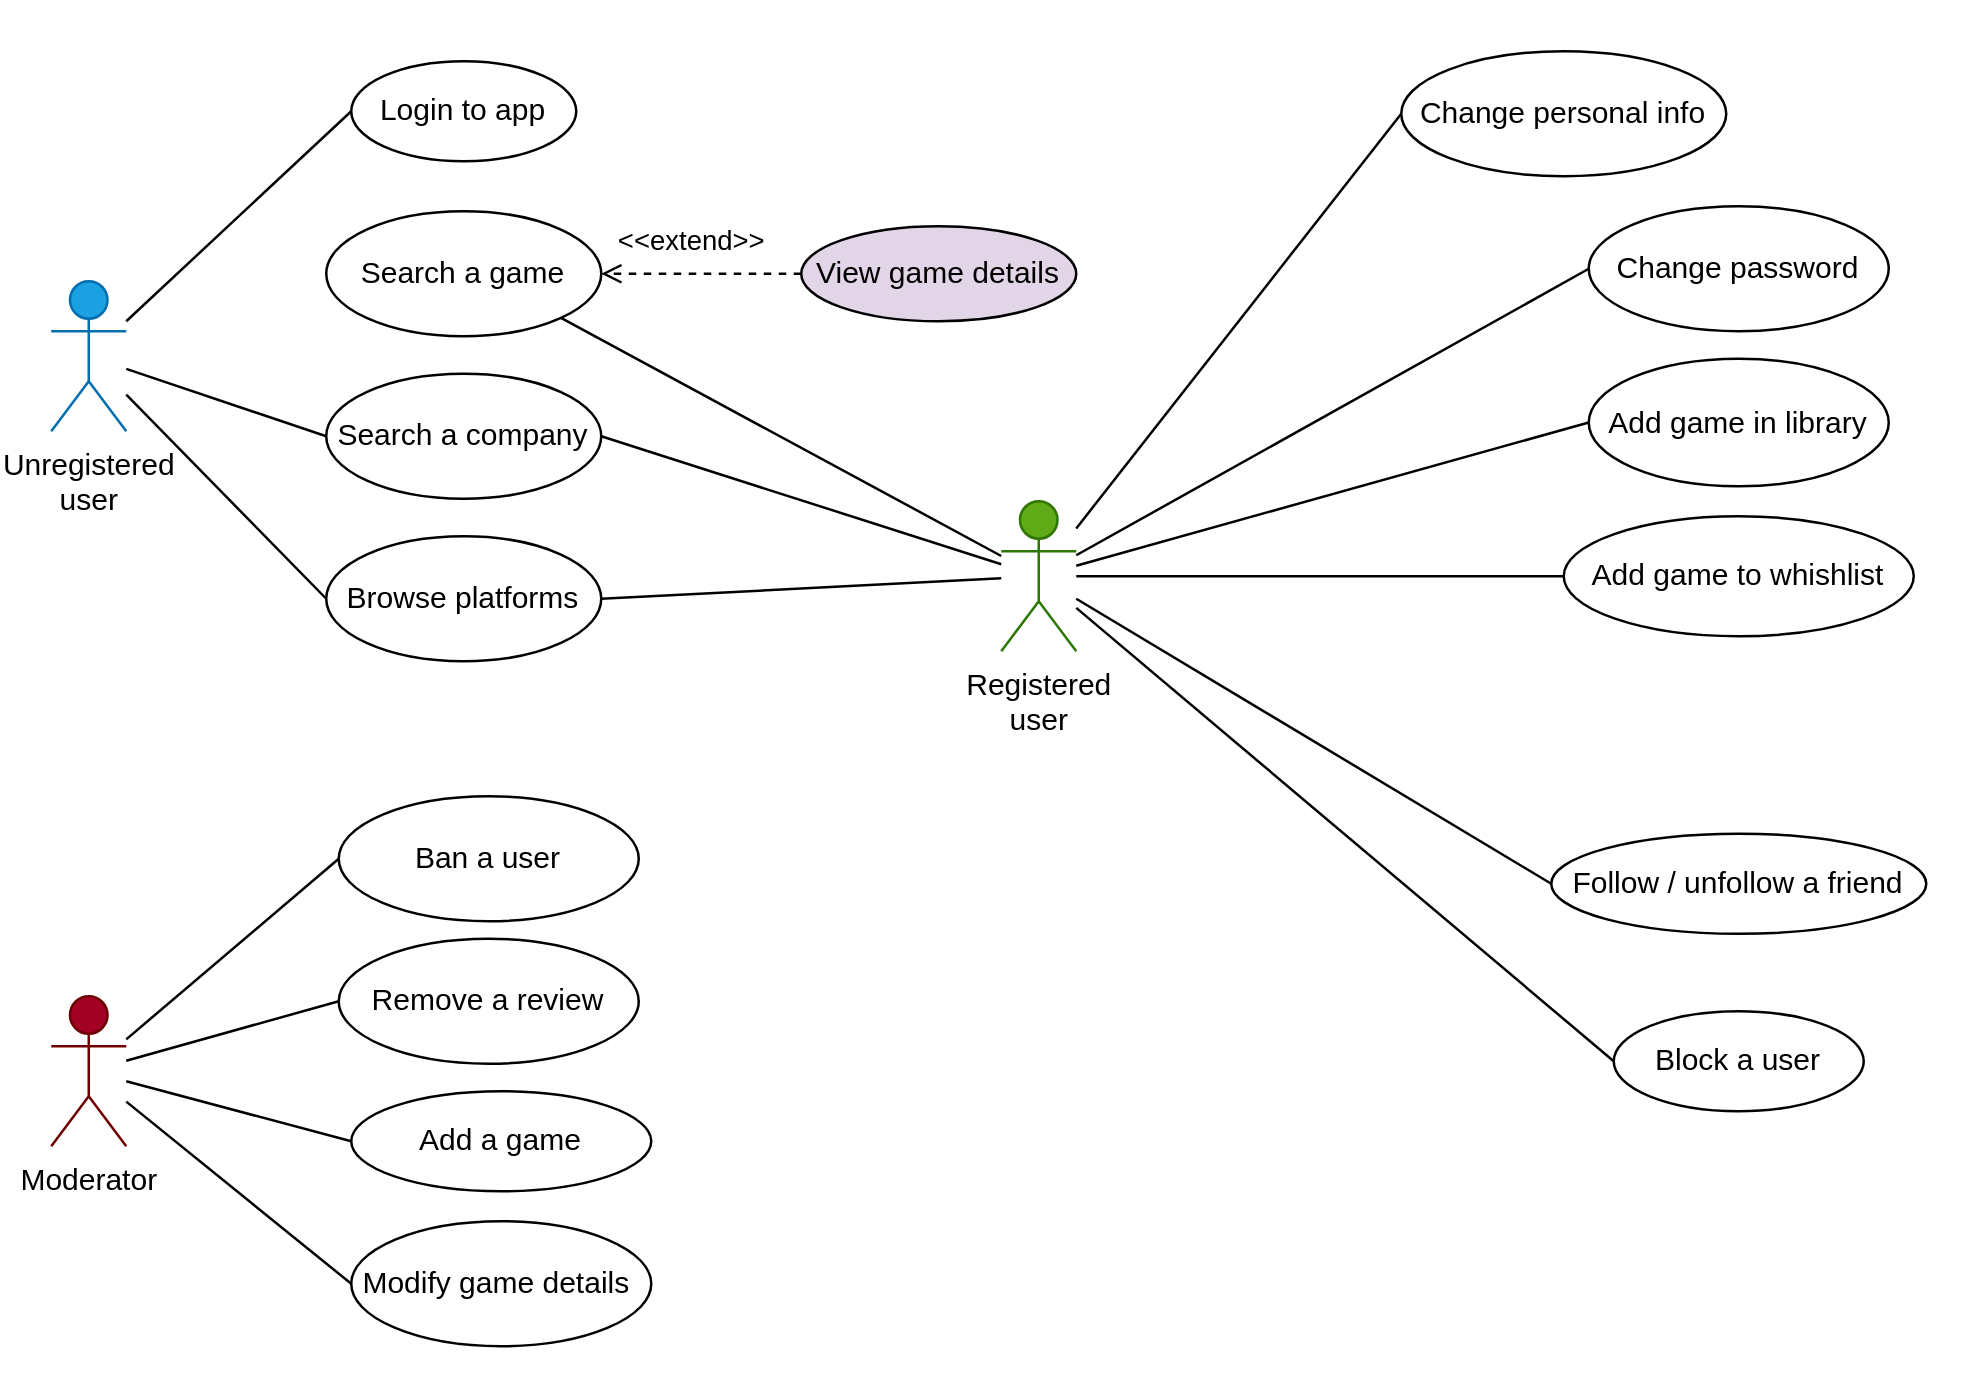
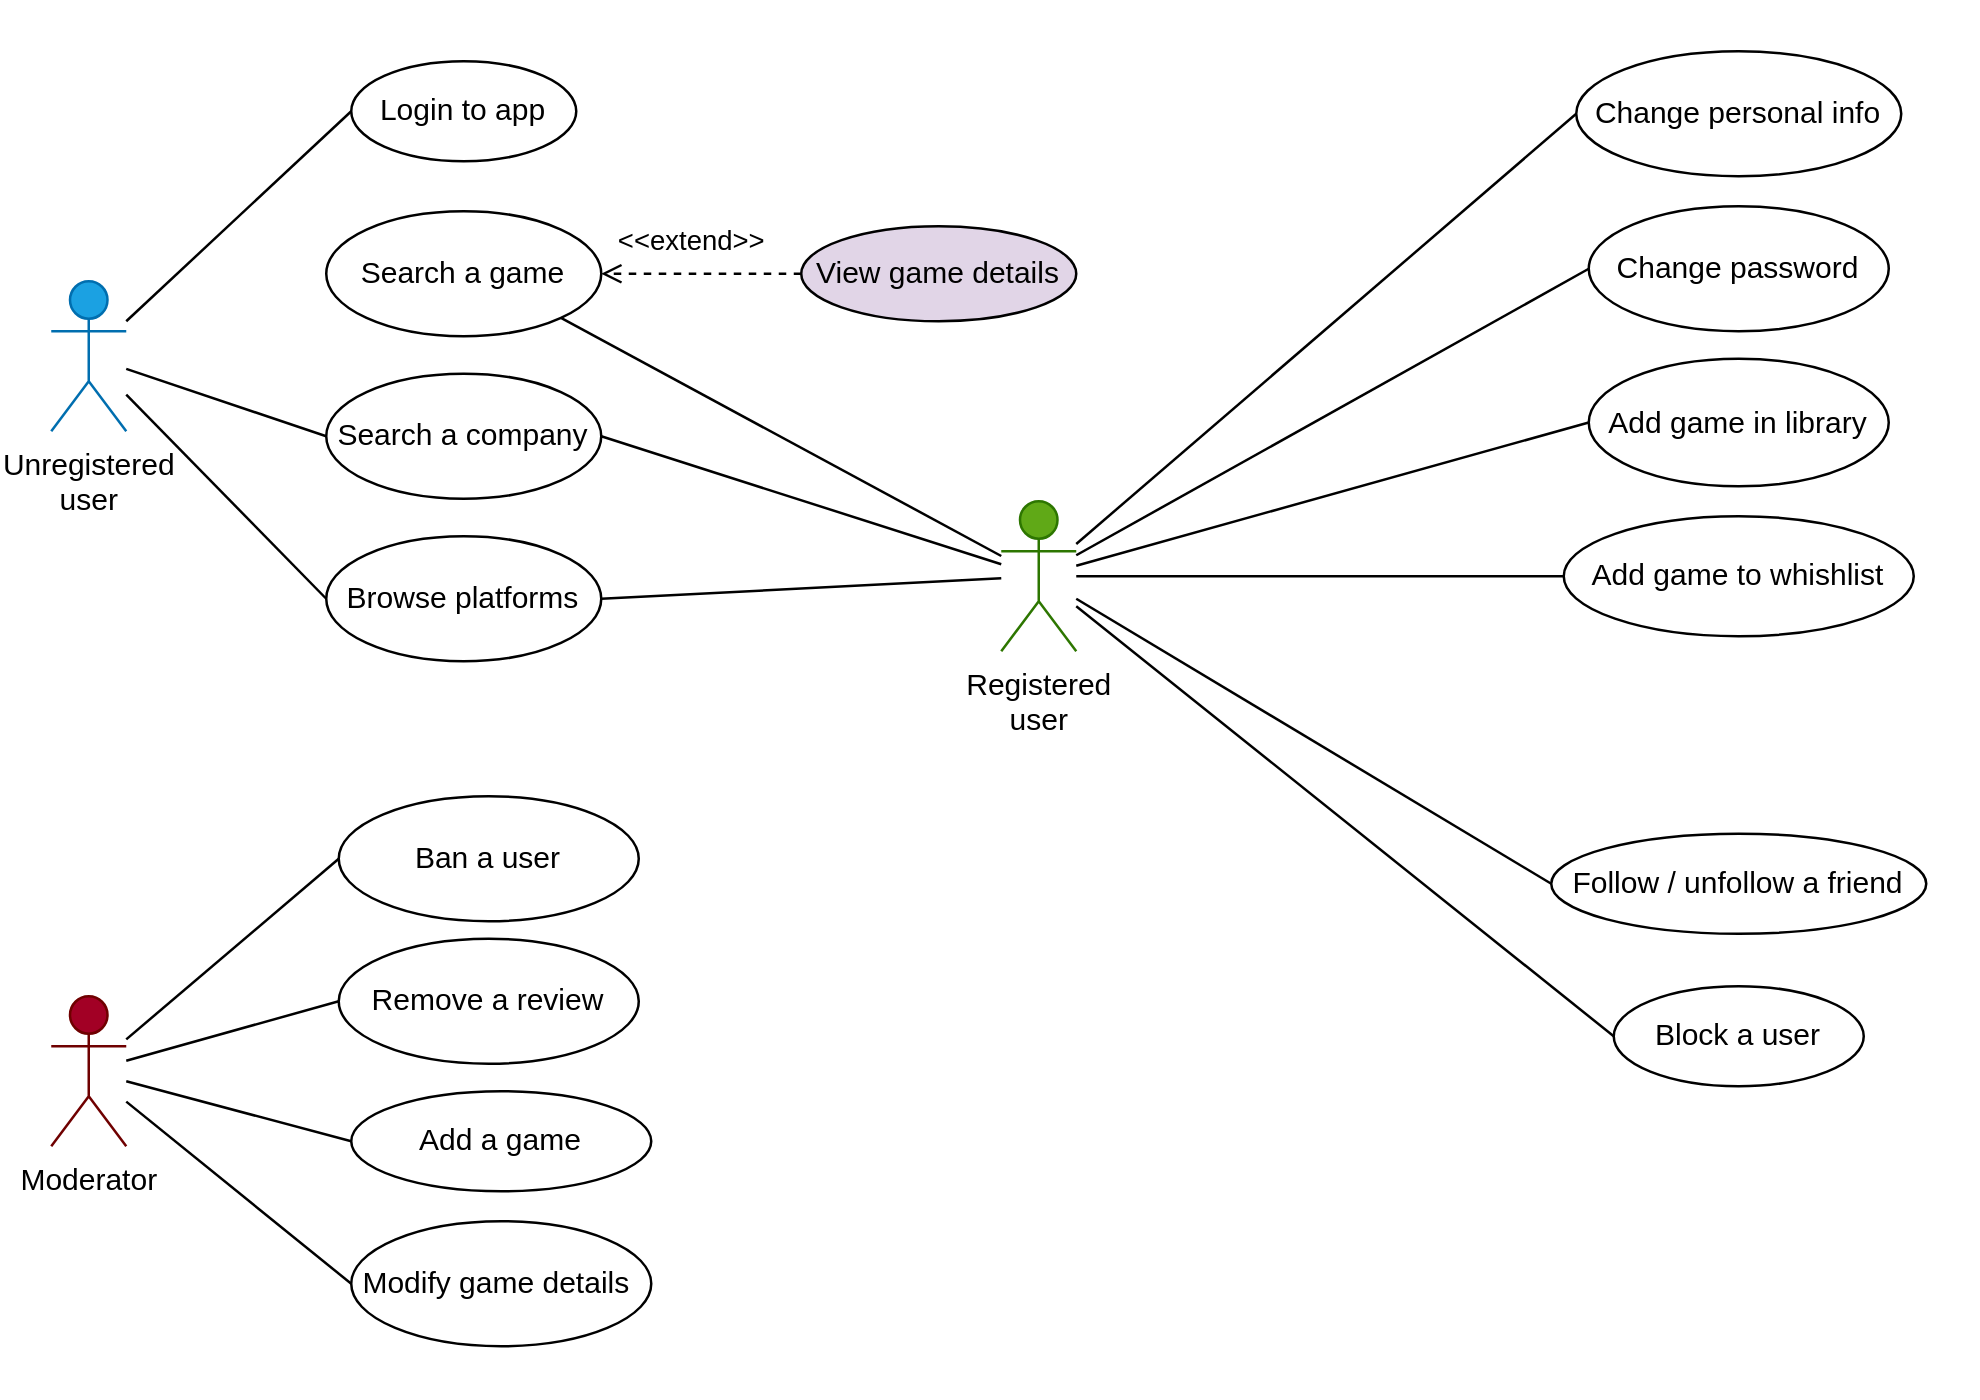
node "Change personal info": moved (1564, 114) -> (1739, 114)
node "Block a user": moved (1739, 1061) -> (1739, 1036)
